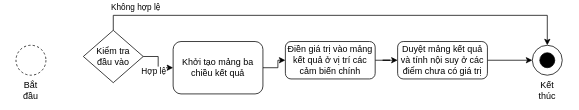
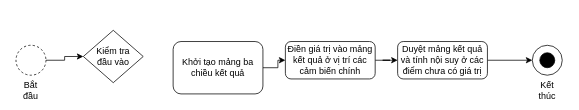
edge "Kiểm tra đầu vào" -> "Kết thúc": removed, label "Không hợp lệ"
edge "Bắt đầu" -> "Kiểm tra đầu vào": added
edge "Kiểm tra đầu vào" -> "Khởi tạo mảng ba chiều kết quả": removed, label "Hợp lệ"
